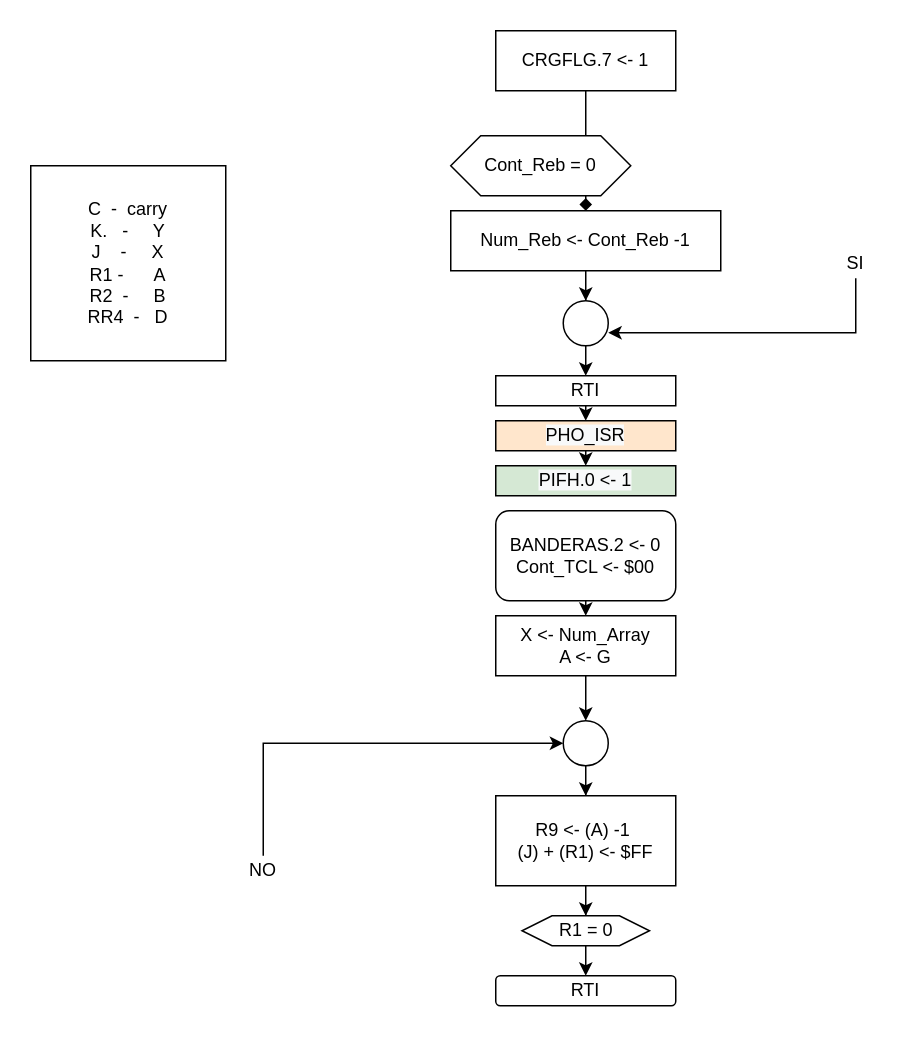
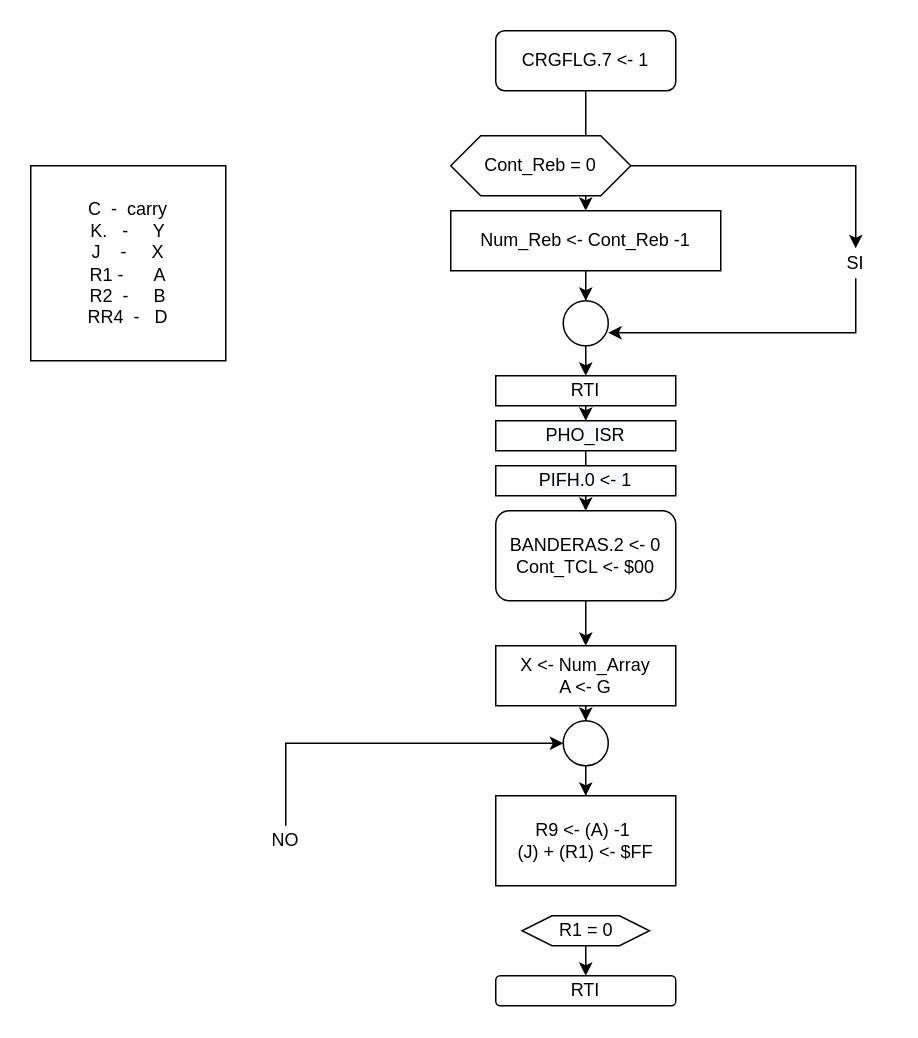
node "CRGFLG.7 <- 1": shape rectangle -> rounded rectangle
edge "Cont_Reb = 0" -> "SI": added
edge "CRGFLG.7 <- 1" -> "Num_Reb <- Cont_Reb -1": arrowhead diamond -> classic
node "PHO_ISR": fillcolor #ffe6cc -> #ffffff
edge "PHO_ISR" -> "PIFH.0 <- 1": arrowhead classic -> none
node "PIFH.0 <- 1": fillcolor #d5e8d4 -> #ffffff
edge "PIFH.0 <- 1" -> "BANDERAS.2 <- 0 Cont_TCL <- $00": added
node "X <- Num_Array A <- G": moved (586, 646) -> (586, 676)
node "NO": moved (263, 871) -> (286, 841)
edge "R9 <- (A) -1 (J) + (R1) <- $FF" -> "R1 = 0": removed
